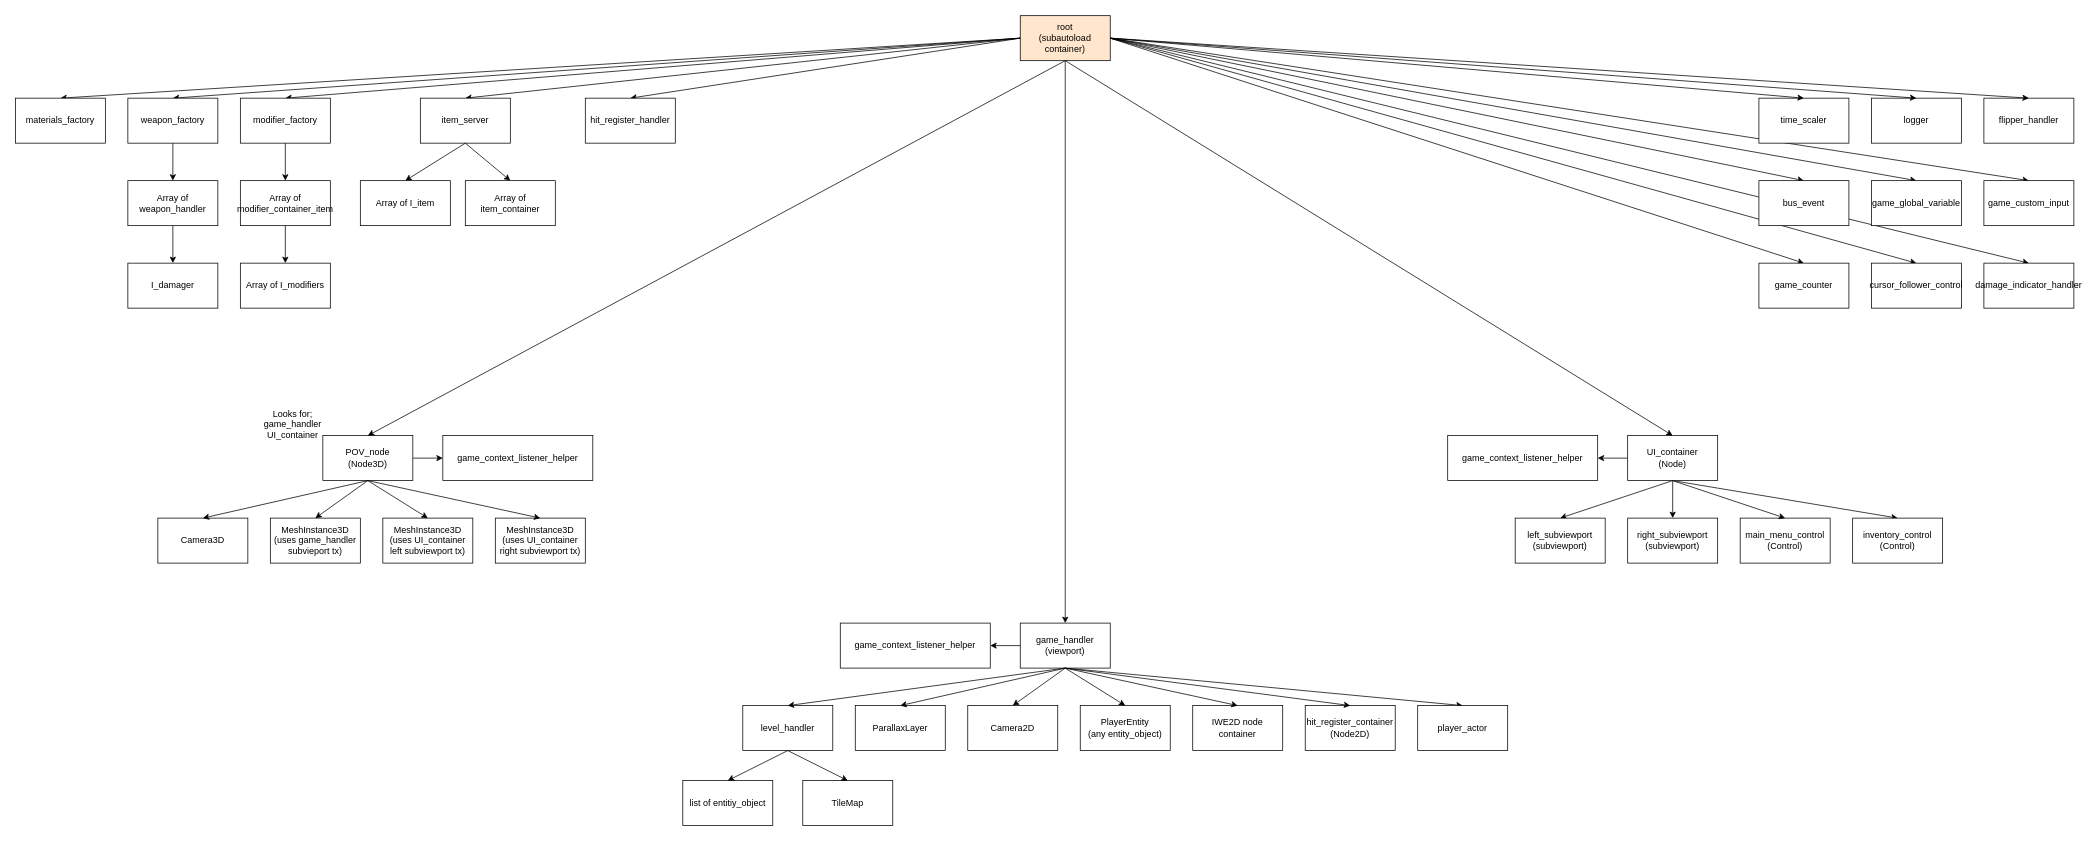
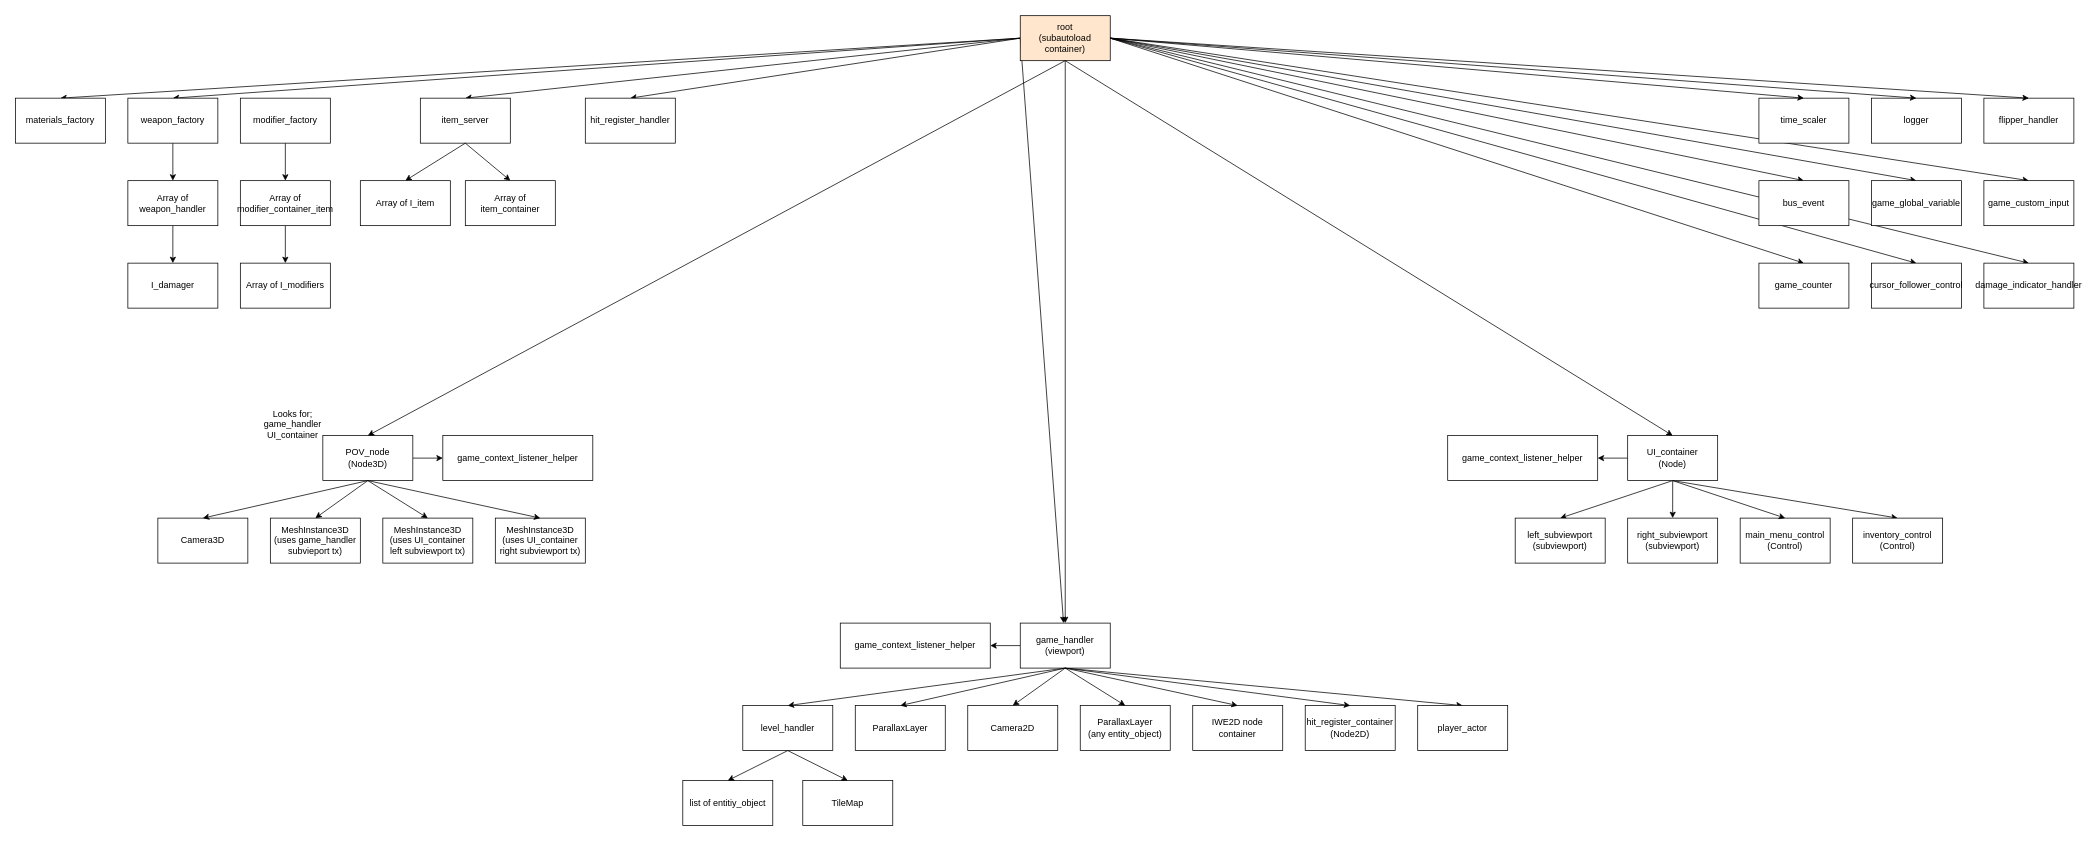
edge "root (subautoload container)" -> "modifier_factory": now "root (subautoload container)" -> "game_handler (viewport)"
node "PlayerEntity (any entity_object)": label "PlayerEntity (any entity_object)" -> "ParallaxLayer (any entity_object)"
